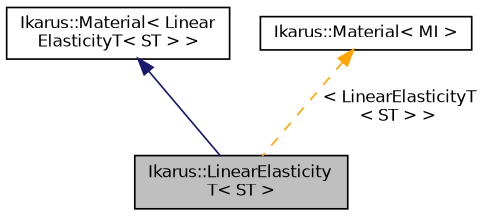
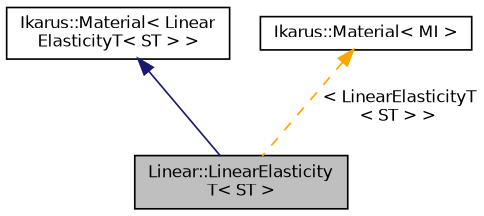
node "Ikarus::LinearElasticity T< ST >": label "Ikarus::LinearElasticity T< ST >" -> "Linear::LinearElasticity T< ST >"
